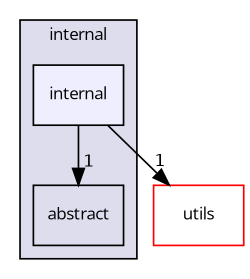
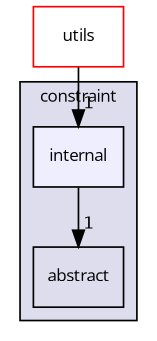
cluster "internal": label "internal" -> "constraint"
edge "internal" -> "utils": reversed
